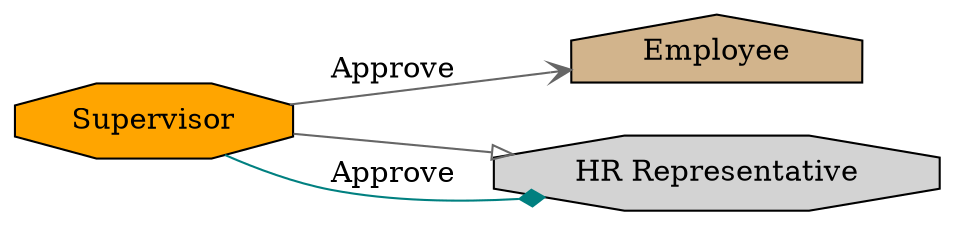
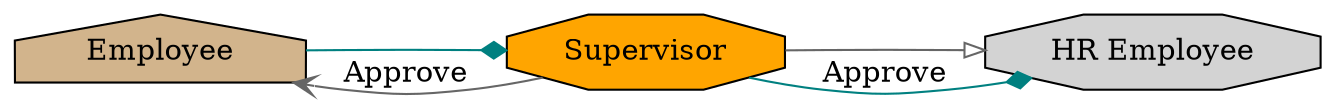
edge "Employee" -> "Supervisor": added
node "HR Representative": label "HR Representative" -> "HR Employee"
